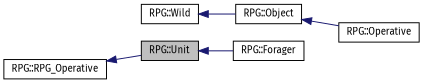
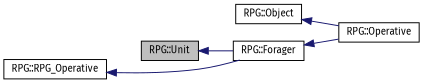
node "RPG::Wild": removed
edge "RPG::Operative" -> "RPG::Forager": added
edge "RPG::Unit" -> "RPG::RPG_Operative": now "RPG::Forager" -> "RPG::RPG_Operative"
